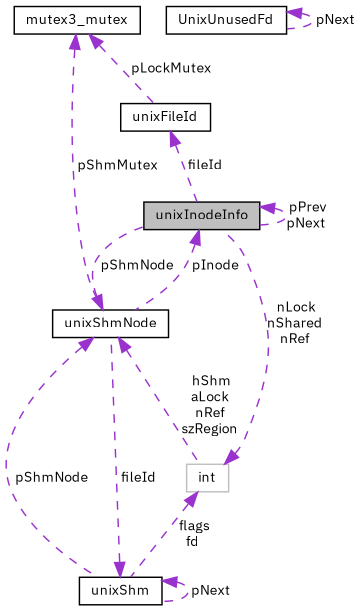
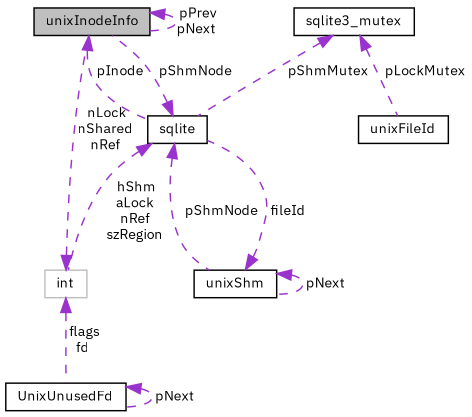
node "mutex3_mutex": label "mutex3_mutex" -> "sqlite3_mutex"
edge "unixInodeInfo" -> "unixFileId": removed, label "fileId"
node "unixShmNode": label "unixShmNode" -> "sqlite"
edge "unixShm" -> "int": now "UnixUnusedFd" -> "int"
